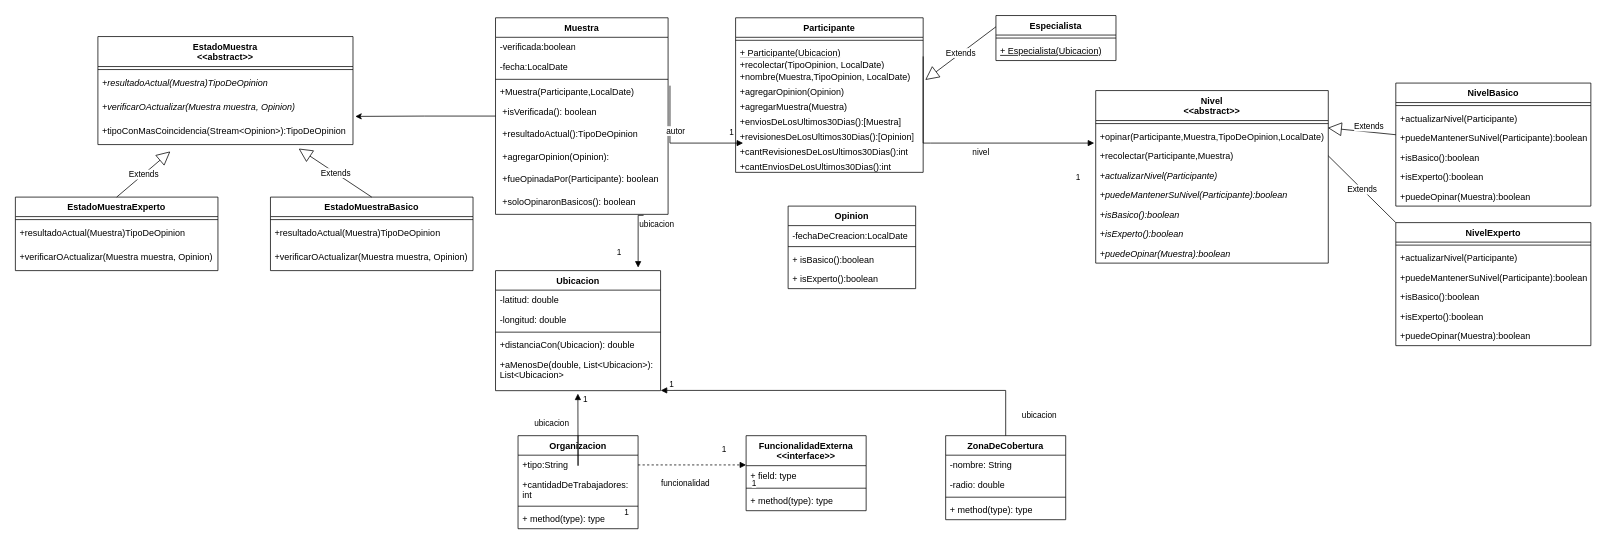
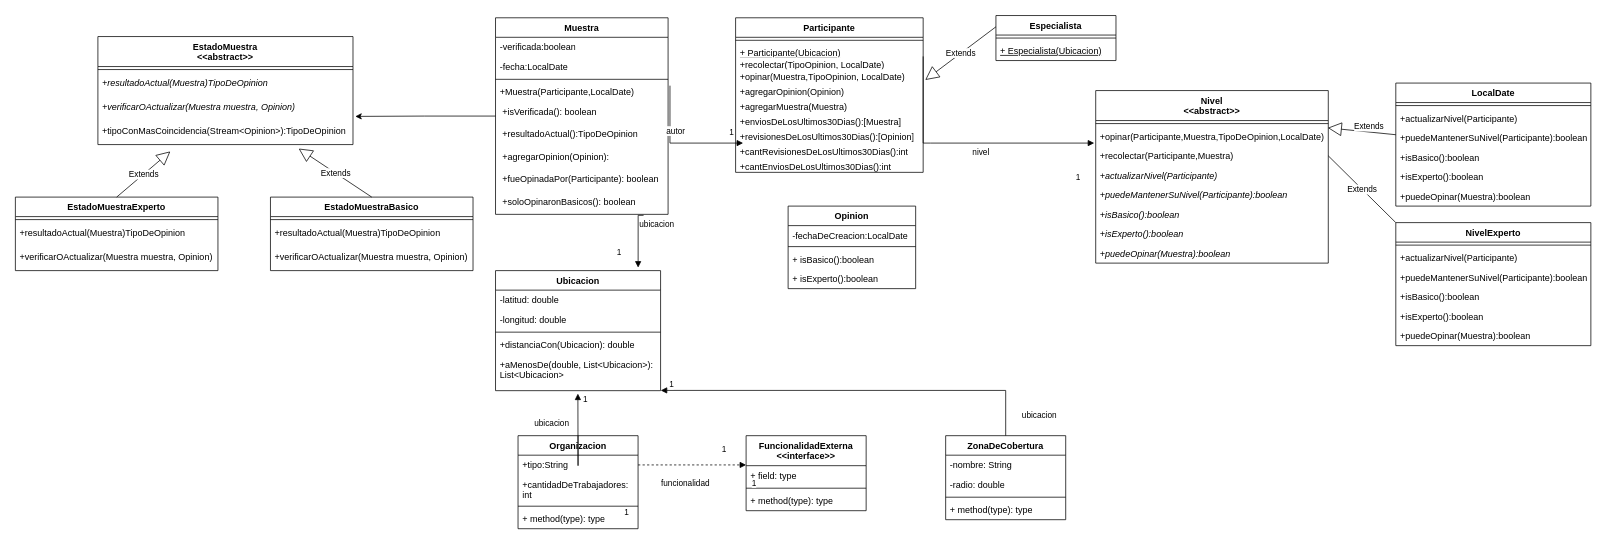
node "+nombre(Muestra,TipoOpinion, LocalDate)": label "+nombre(Muestra,TipoOpinion, LocalDate)" -> "+opinar(Muestra,TipoOpinion, LocalDate)"
node "NivelBasico": label "NivelBasico" -> "LocalDate"
